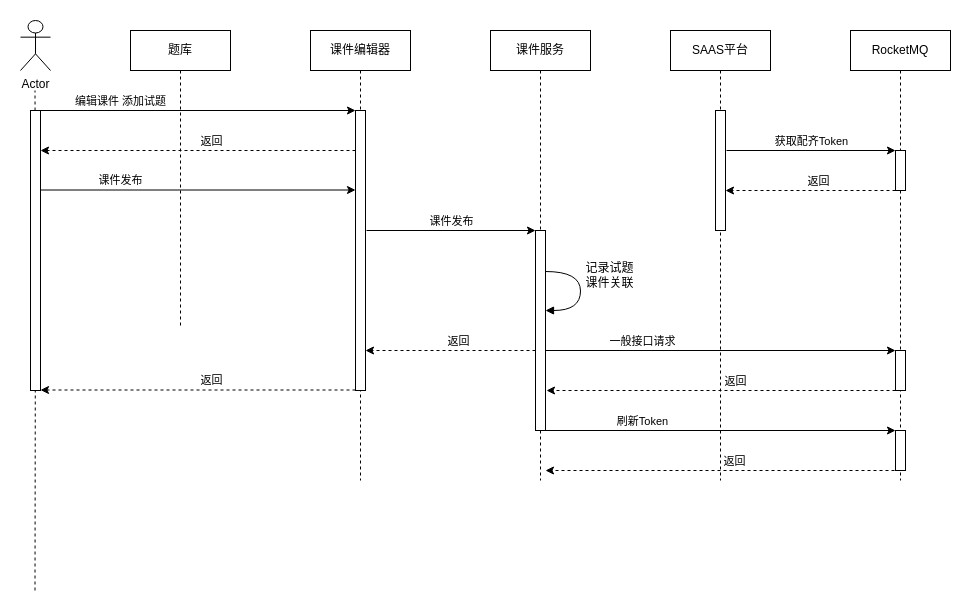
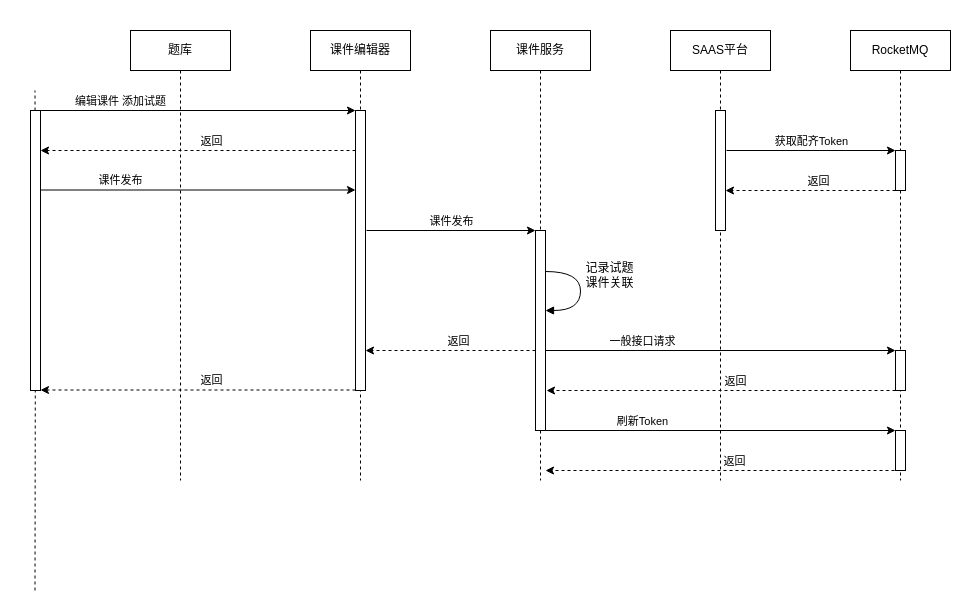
node "Actor": removed
node "题库": size 100x295 -> 100x450
